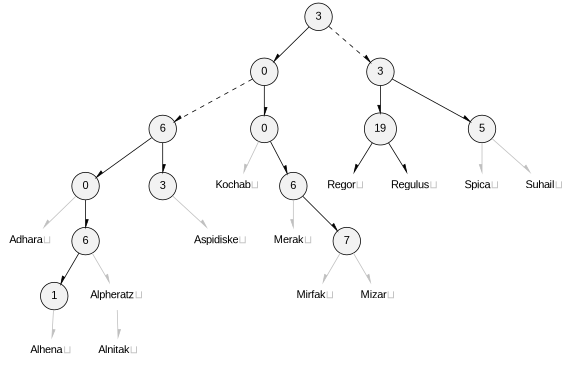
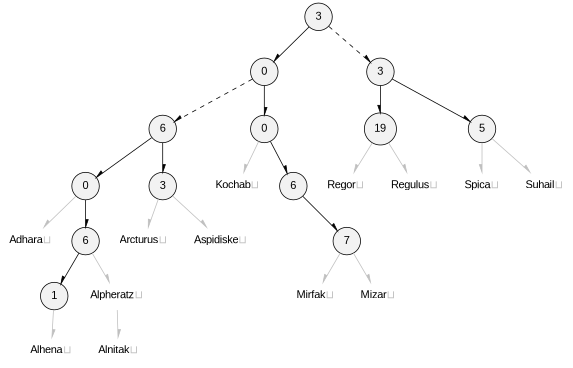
edge "19" -> "Regor": color black -> Gray75
edge "19" -> "Regulus": color black -> Gray75
node "Arcturus": added
node "Merak": removed
